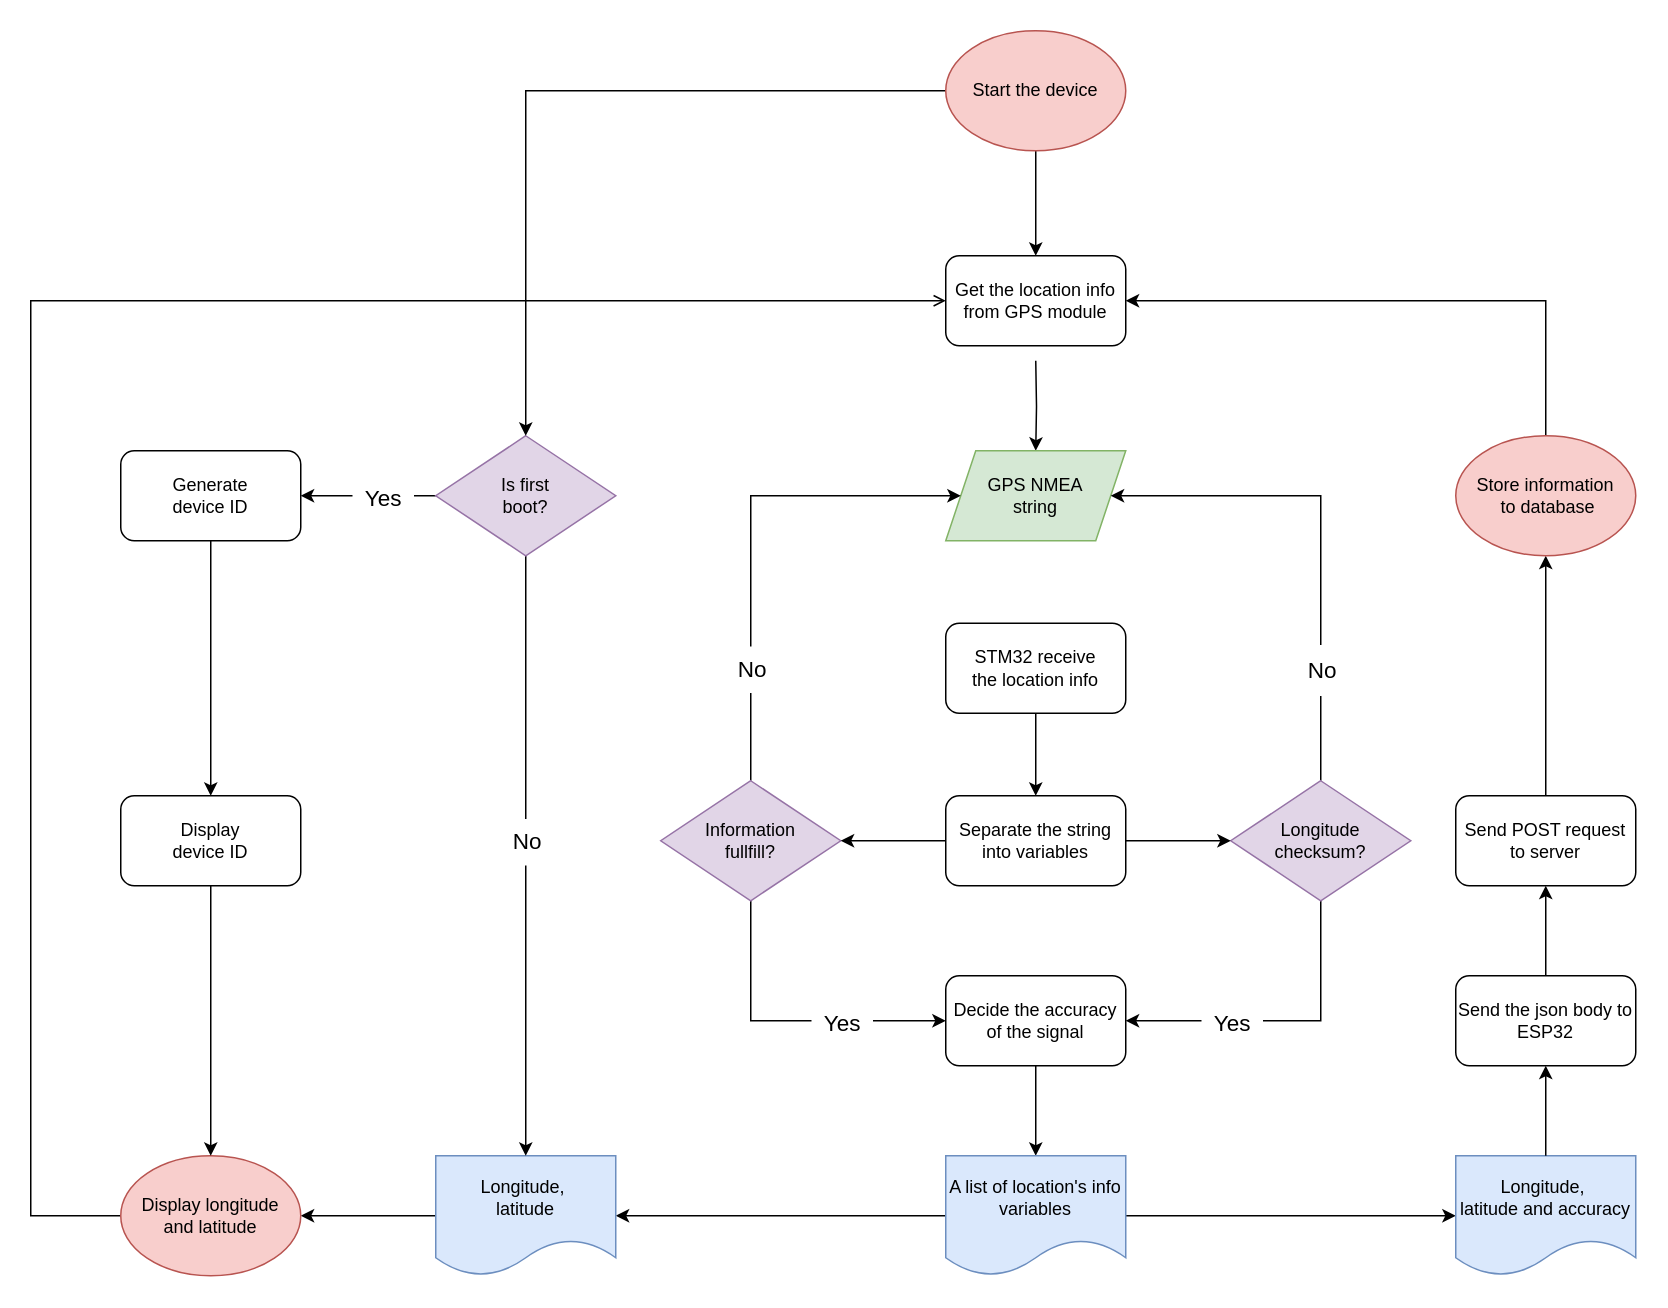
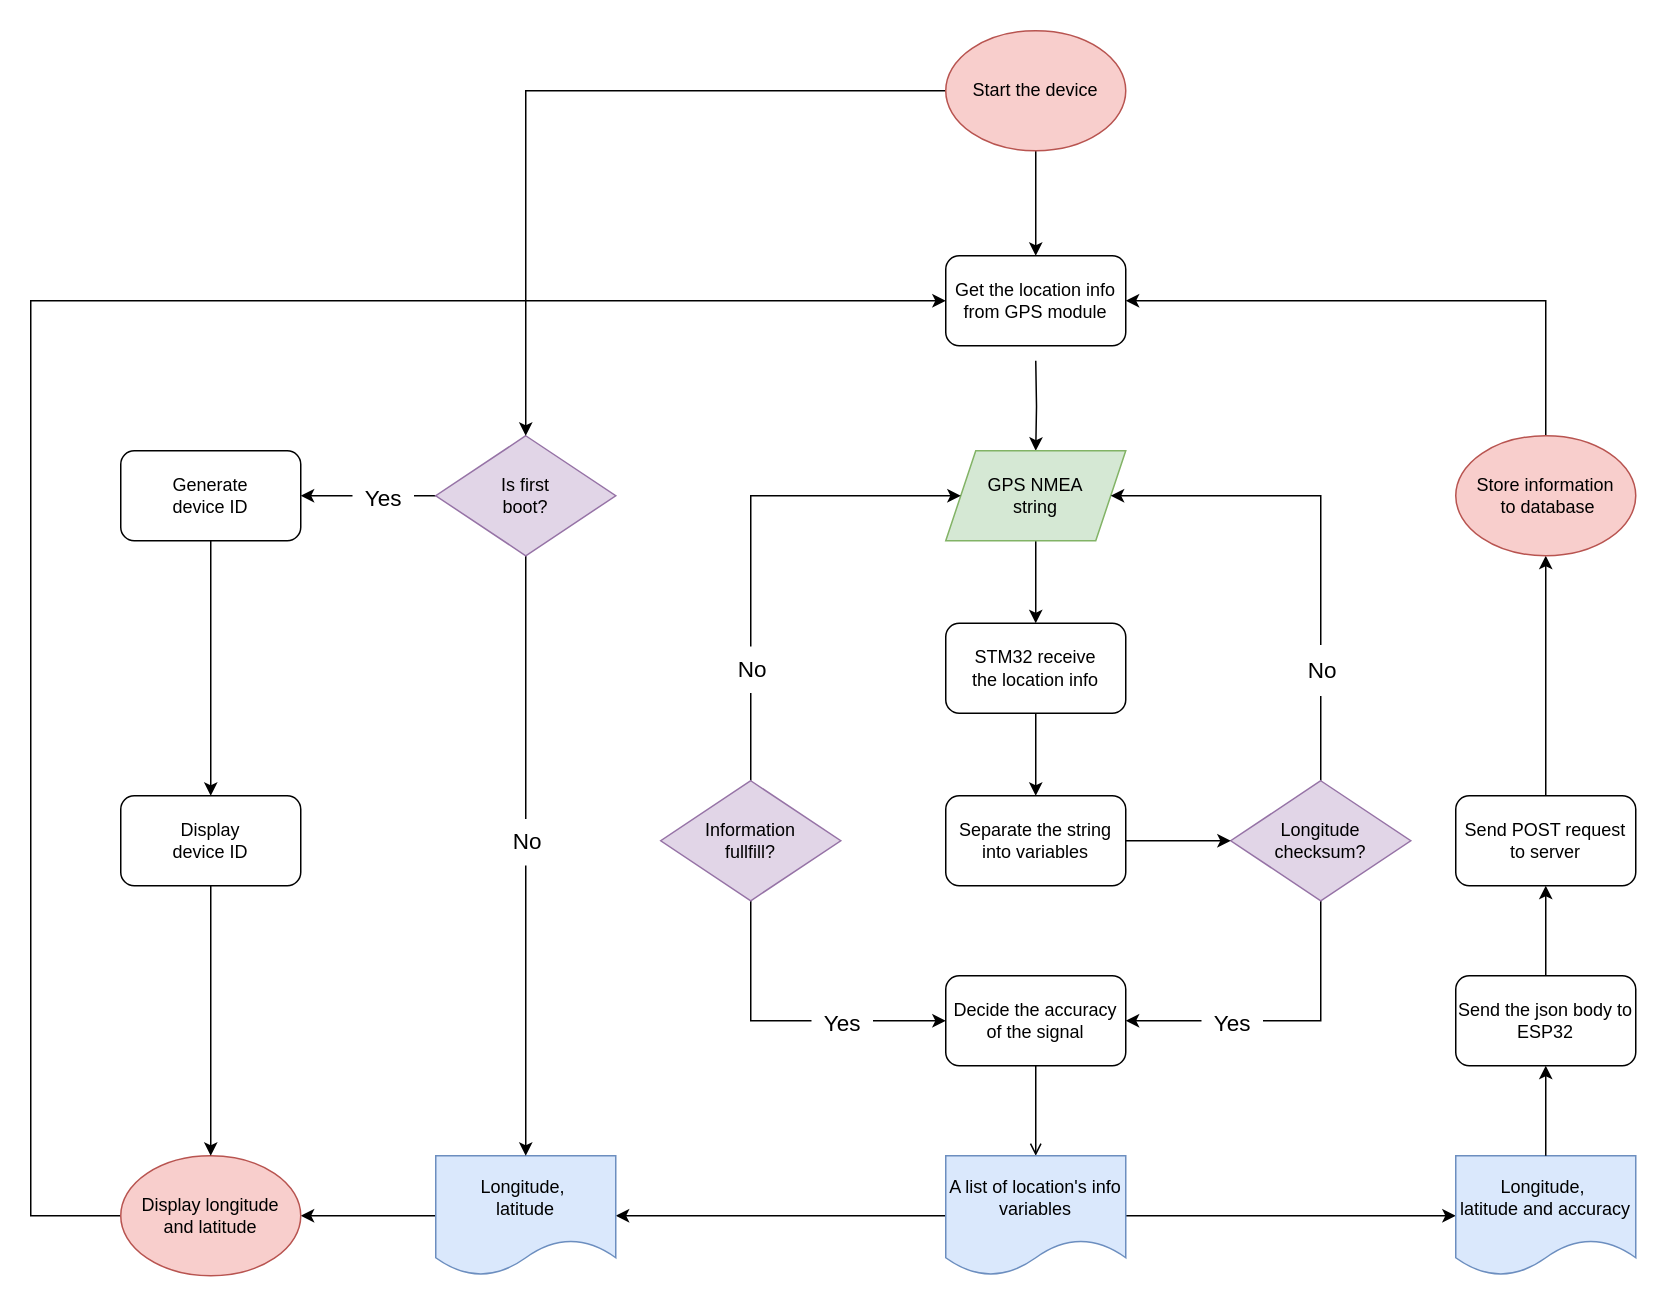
edge "Display longitude and latitude" -> "Get the location info from GPS module": arrowhead open -> classic
edge "GPS NMEA string" -> "STM32 receive the location info": added
edge "Separate the string into variables" -> "Information fullfill?": removed
edge "Decide the accuracy of the signal" -> "A list of location's info variables": arrowhead classic -> open
